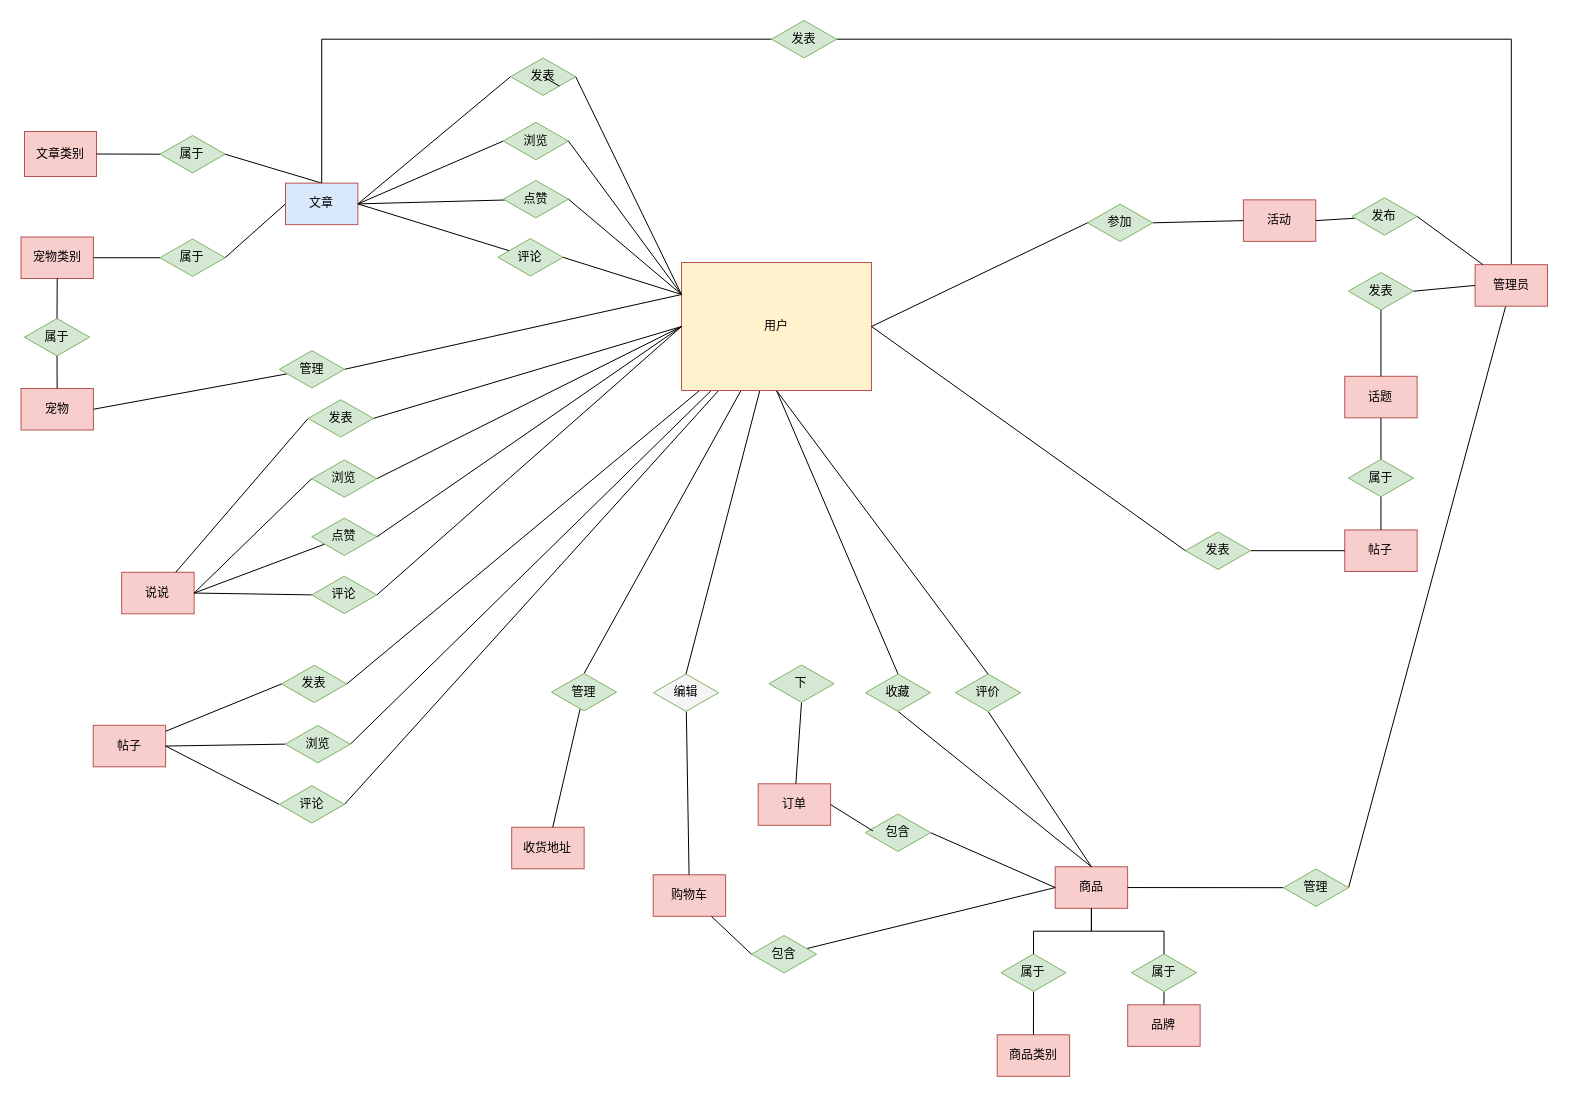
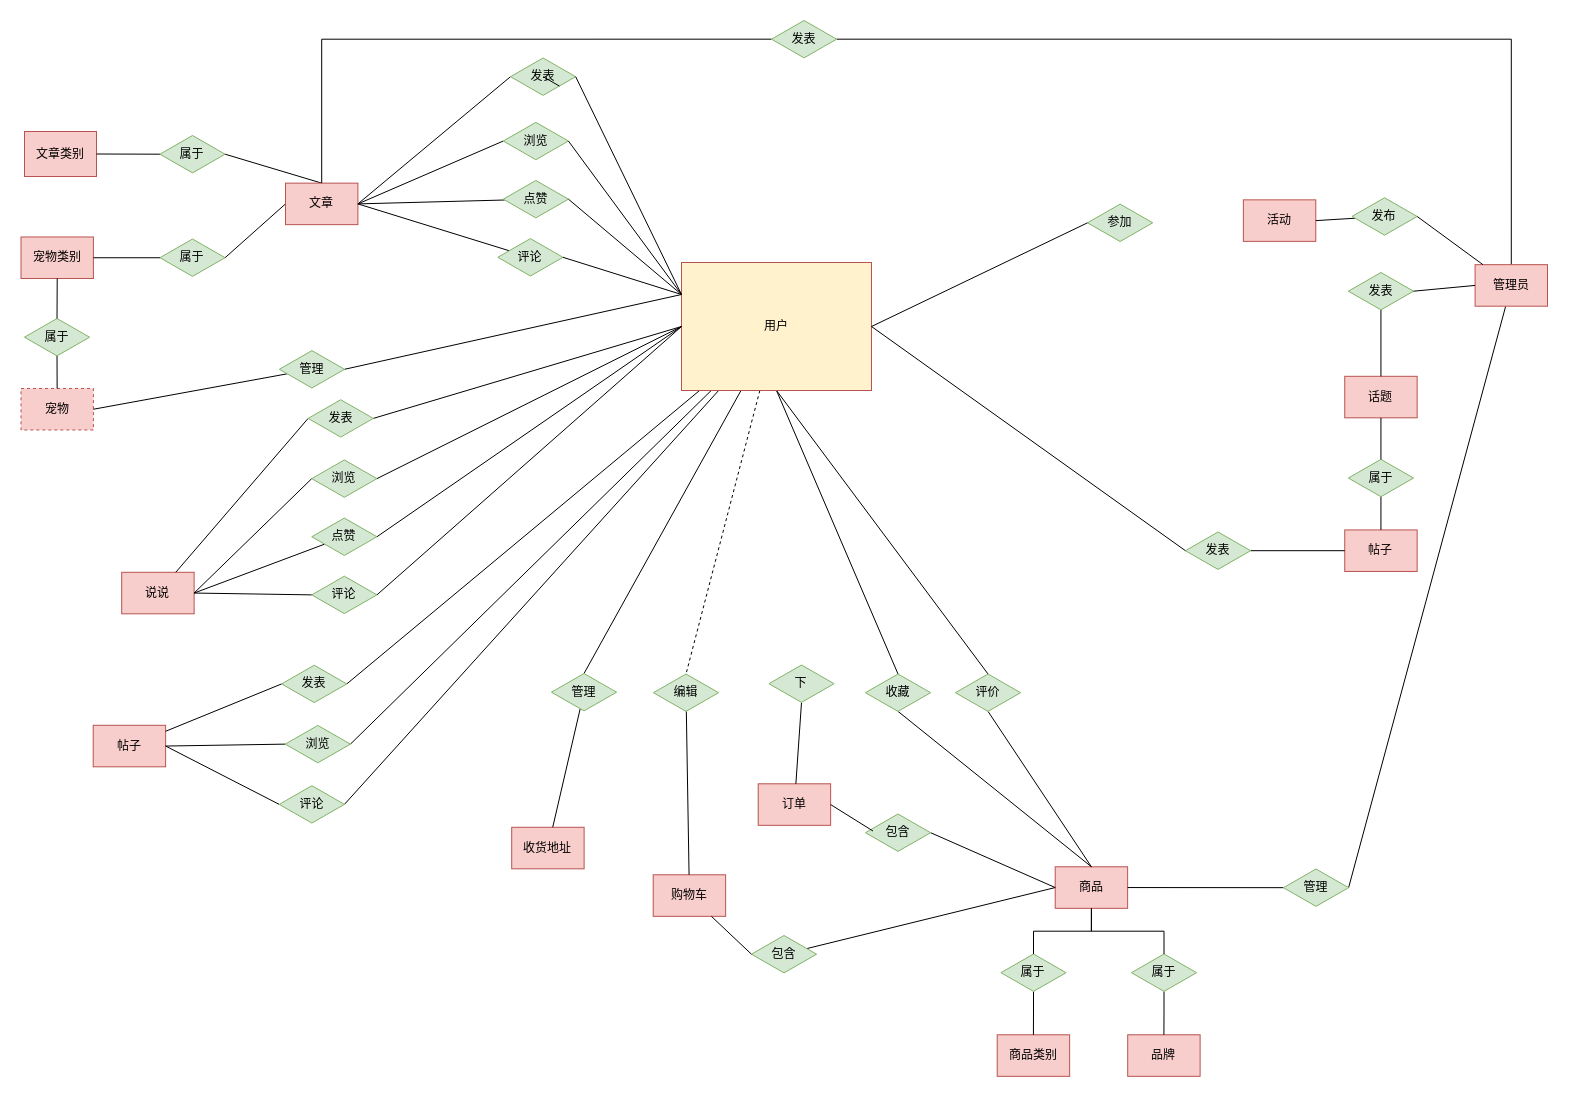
node "文章": fillcolor #dae8fc -> #f8cecc
edge "活动" -- "参加": removed
node "宠物": style solid -> dashed
edge "用户" -- "编辑": style solid -> dashed
node "编辑": fillcolor #f5f5f5 -> #d5e8d4
node "品牌": moved (1164, 1026) -> (1164, 1056)
